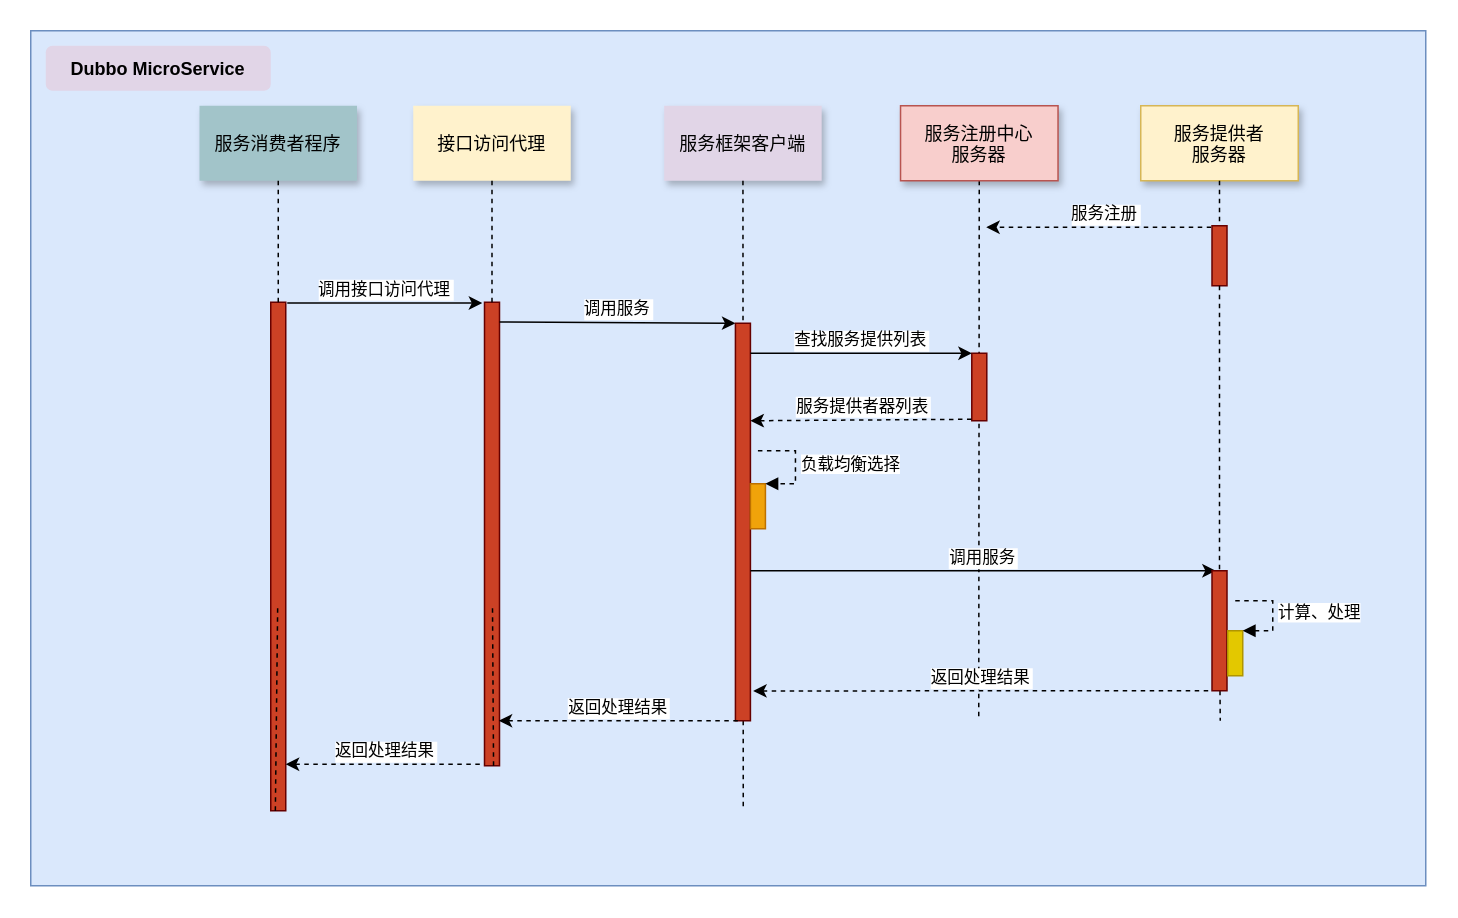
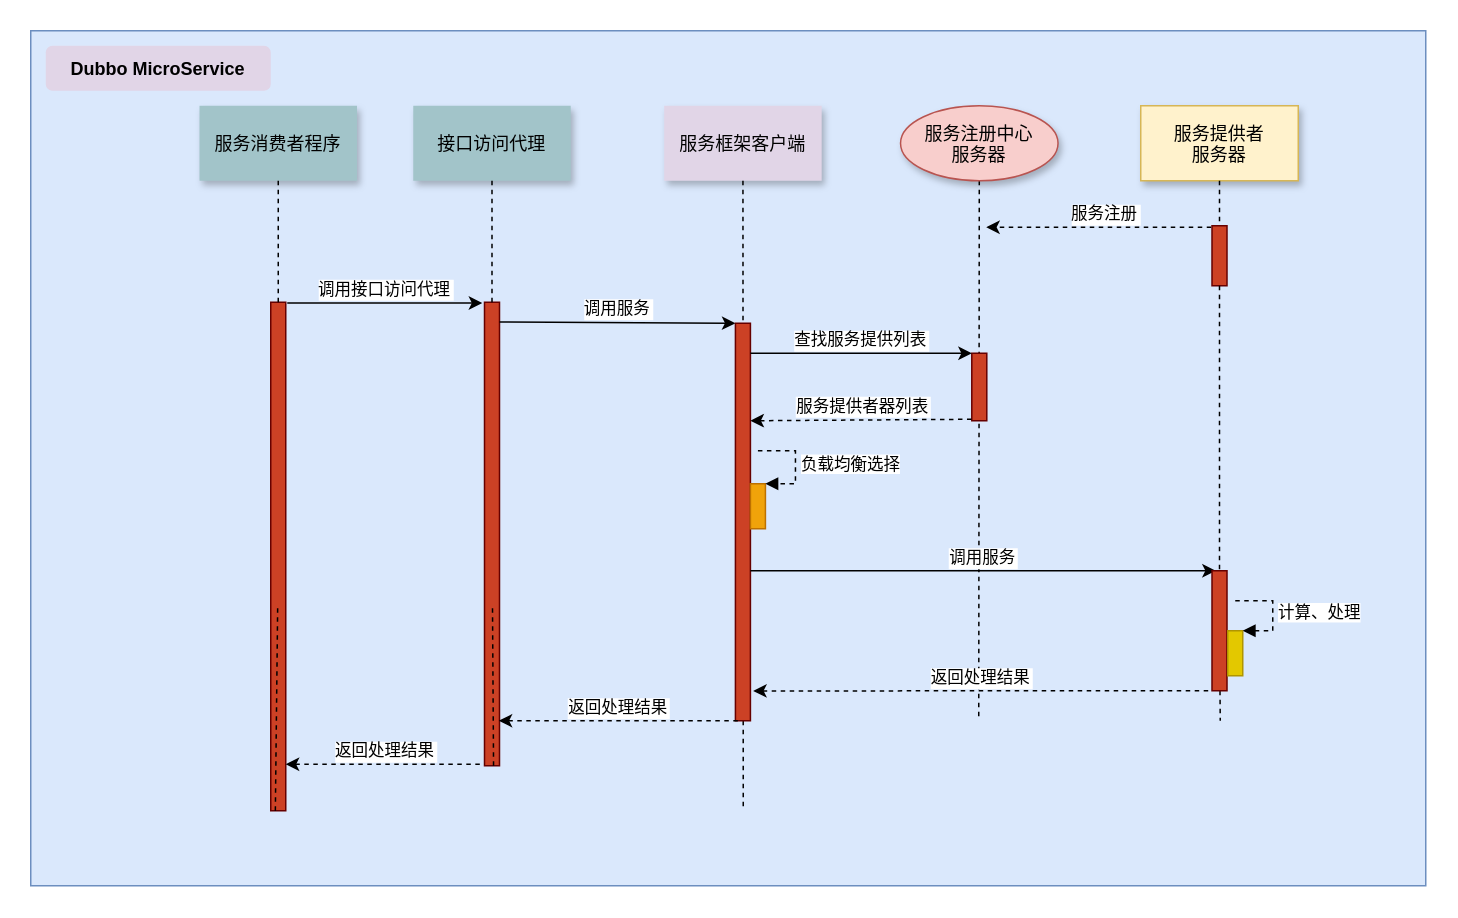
node "接口访问代理": fillcolor #fff2cc -> #a2c4c9
node "服务注册中心 服务器": shape rectangle -> ellipse
